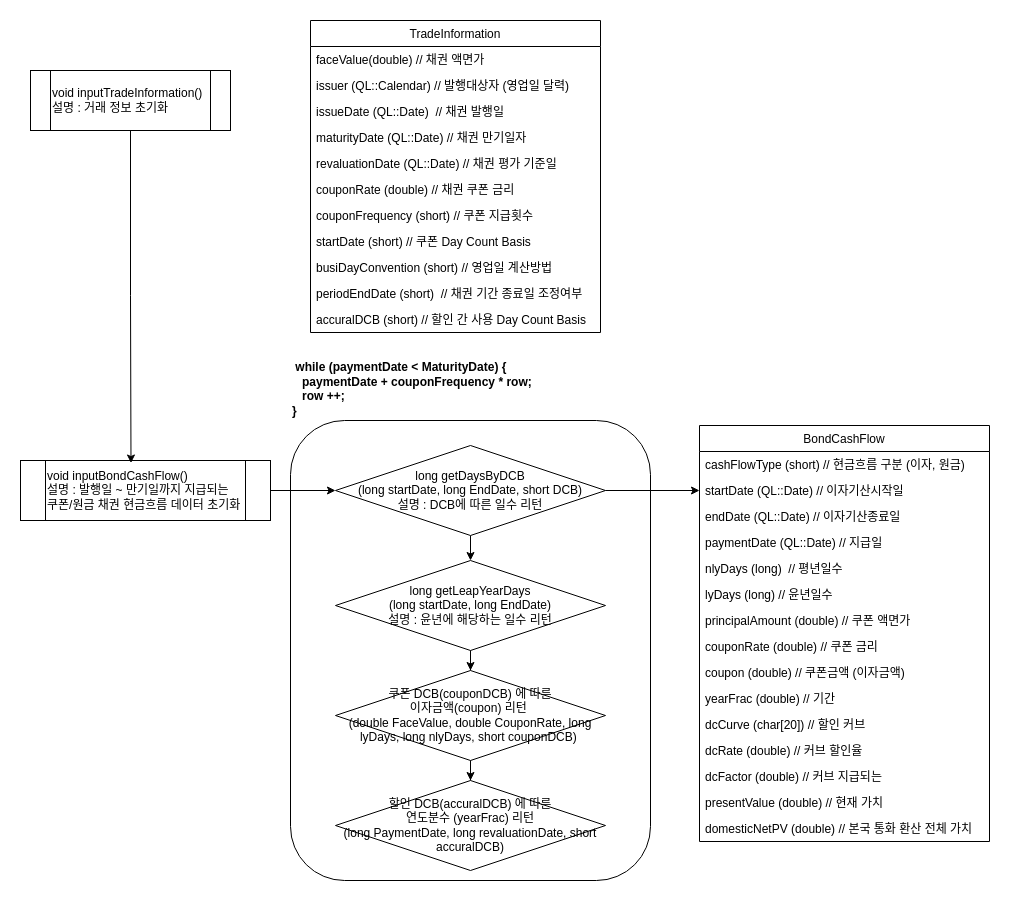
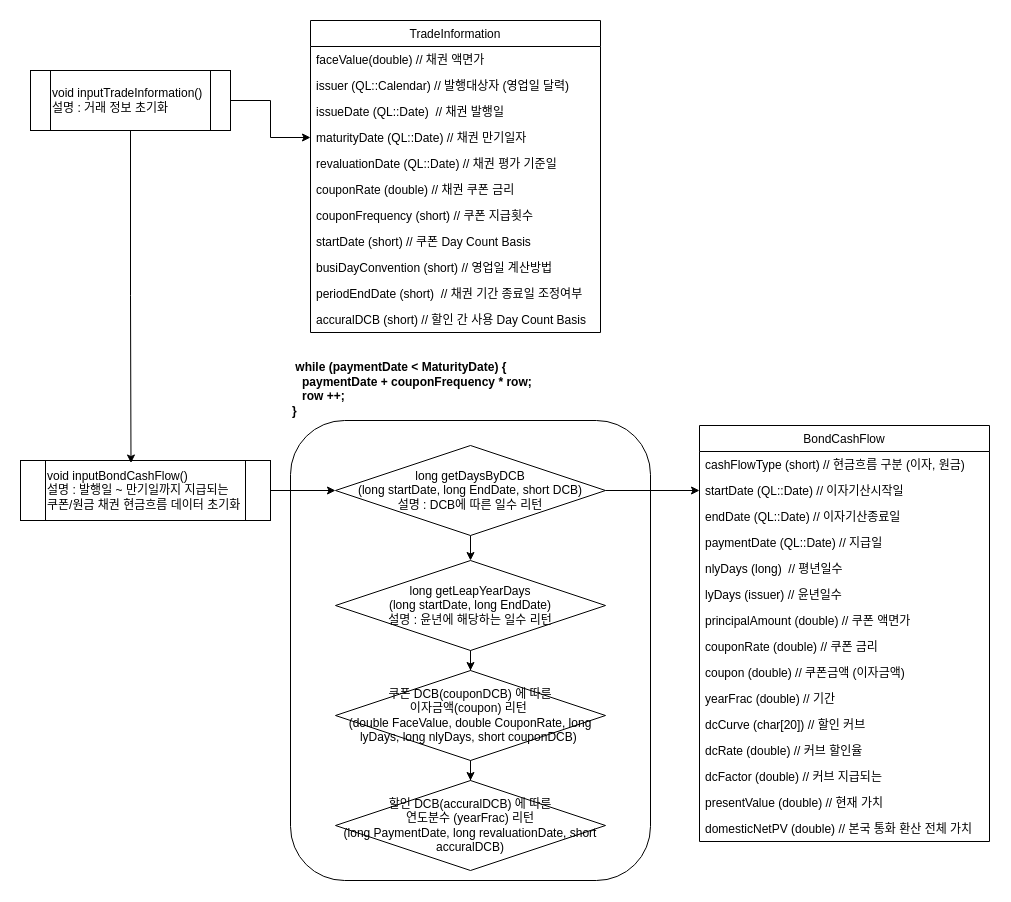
edge "void inputTradeInformation()설명 : 거래 정보 초기화" -> "maturityDate (QL::Date) // 채권 만기일자": added
node "lyDays (long) // 윤년일수": label "lyDays (long) // 윤년일수" -> "lyDays (issuer) // 윤년일수"
